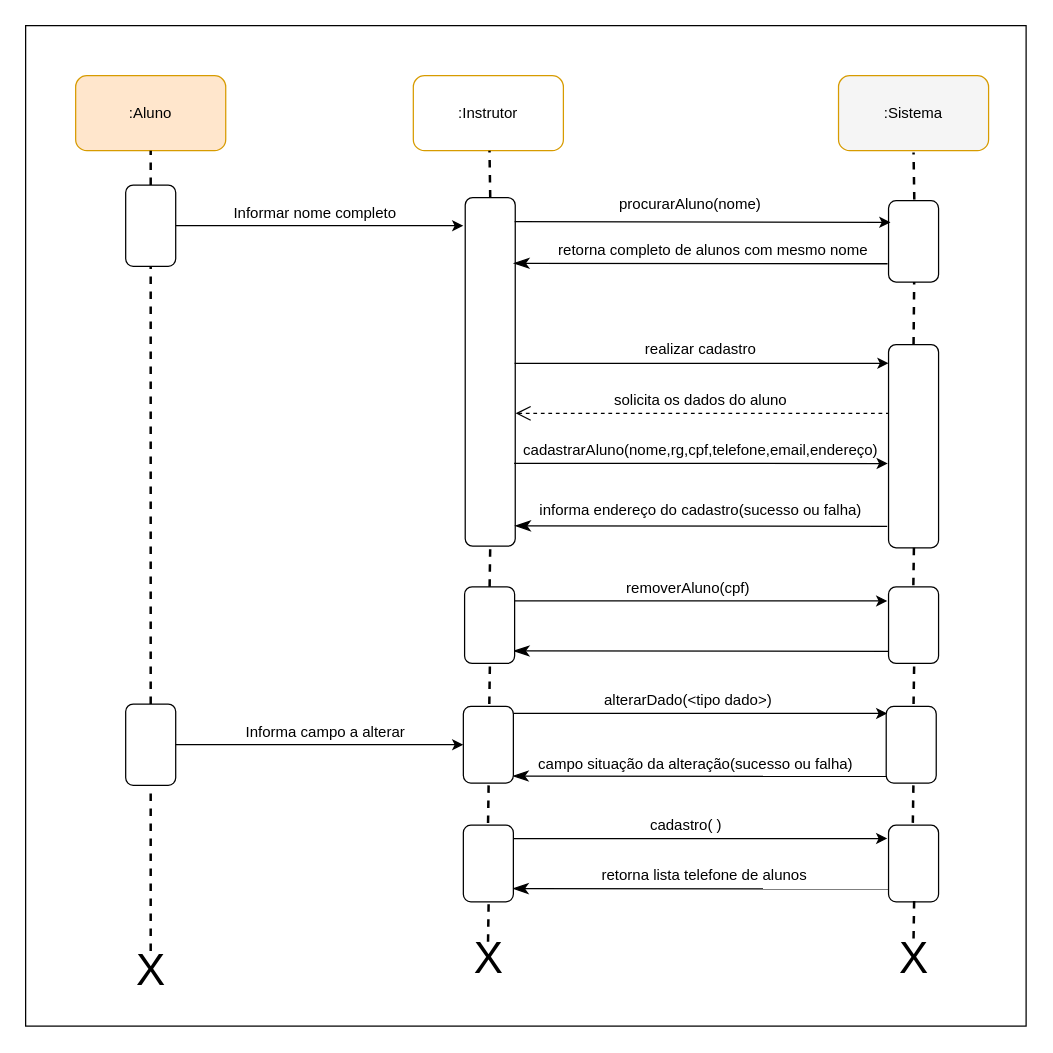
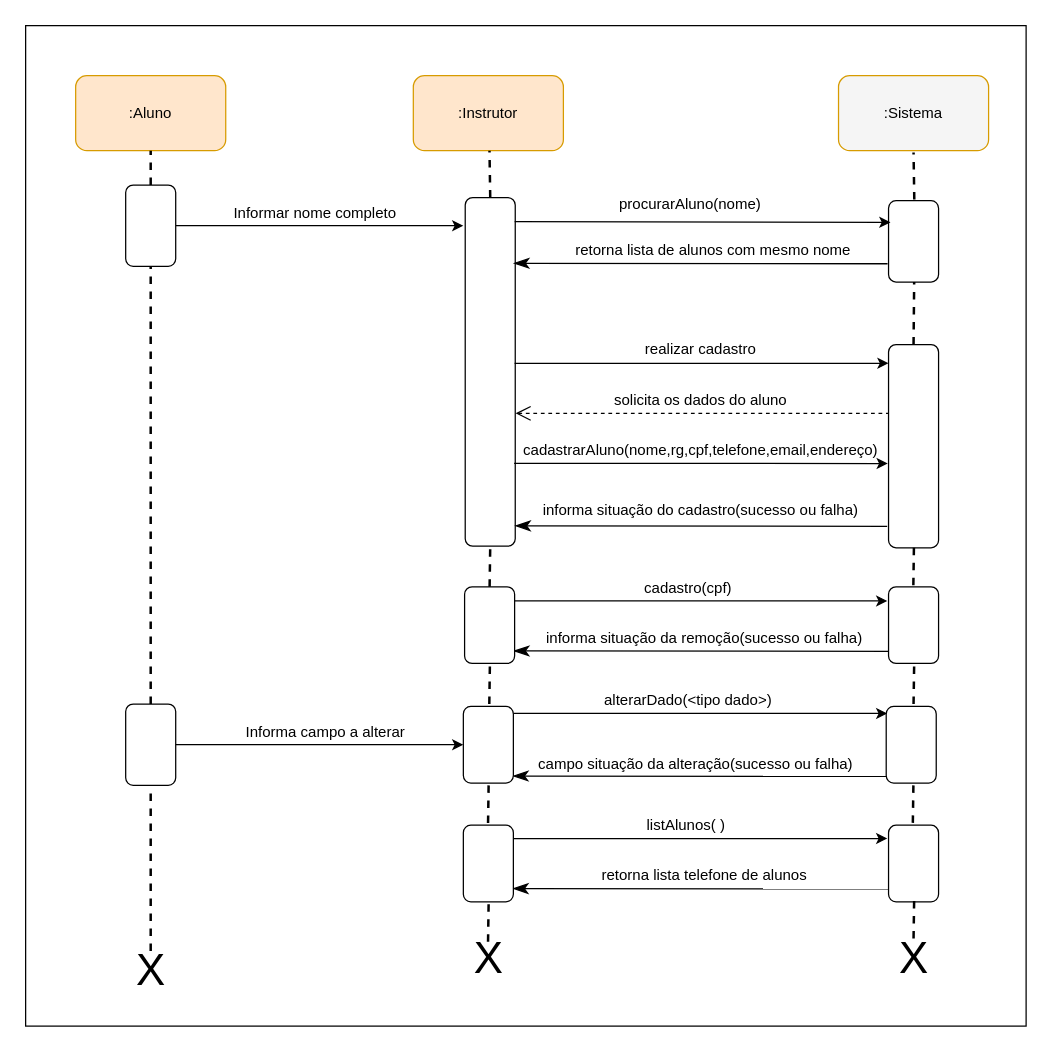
node ":Instrutor": fillcolor #ffffff -> #ffe6cc
node "retorna completo de alunos com mesmo nome": label "retorna completo de alunos com mesmo nome" -> "retorna lista de alunos com mesmo nome"
node "informa endereço do cadastro(sucesso ou falha)": label "informa endereço do cadastro(sucesso ou falha)" -> "informa situação do cadastro(sucesso ou falha)"
node "removerAluno(cpf)": label "removerAluno(cpf)" -> "cadastro(cpf)"
node "informa situação da remoção(sucesso ou falha)": added
node "cadastro( )": label "cadastro( )" -> "listAlunos( )"
